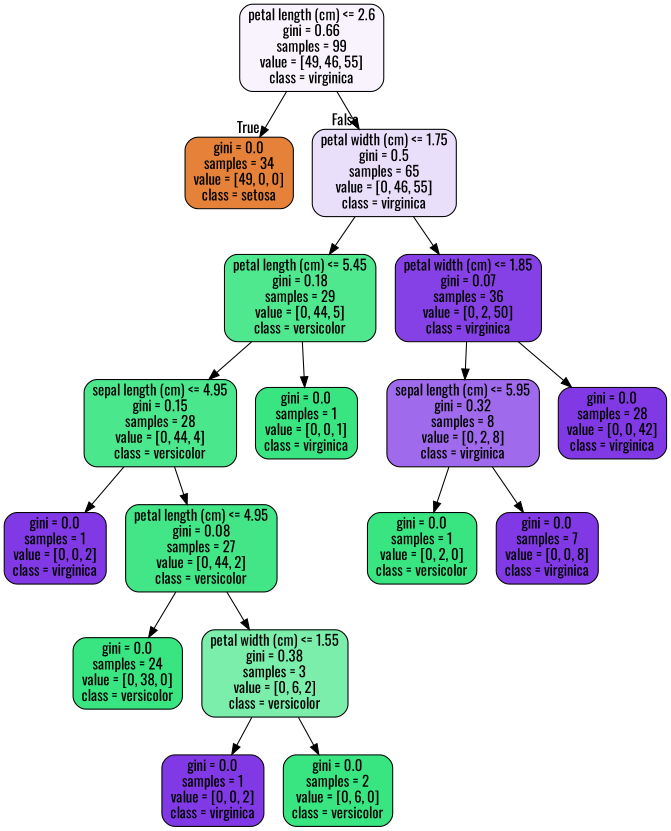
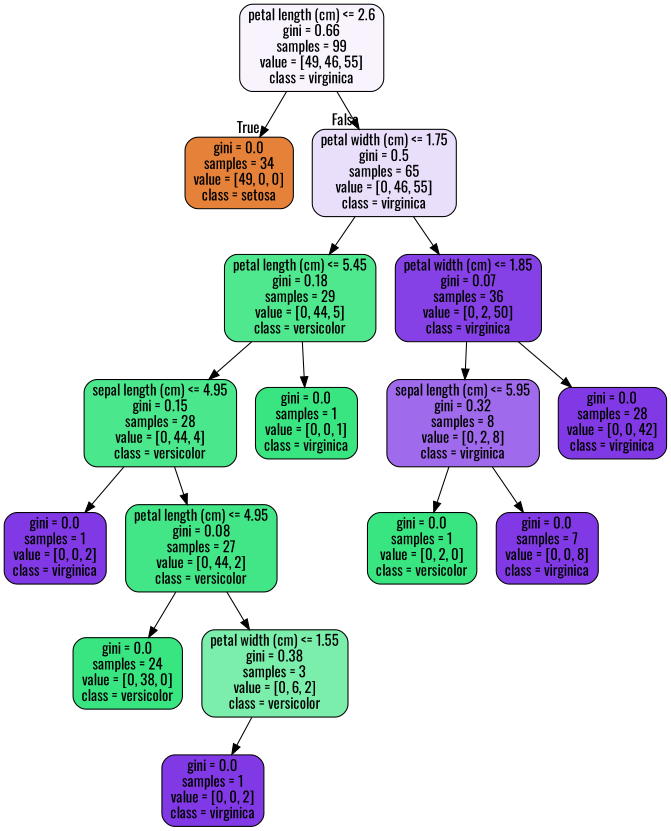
node "gini = 0.0 samples = 2 value = [0, 6, 0] class = versicolor": removed
